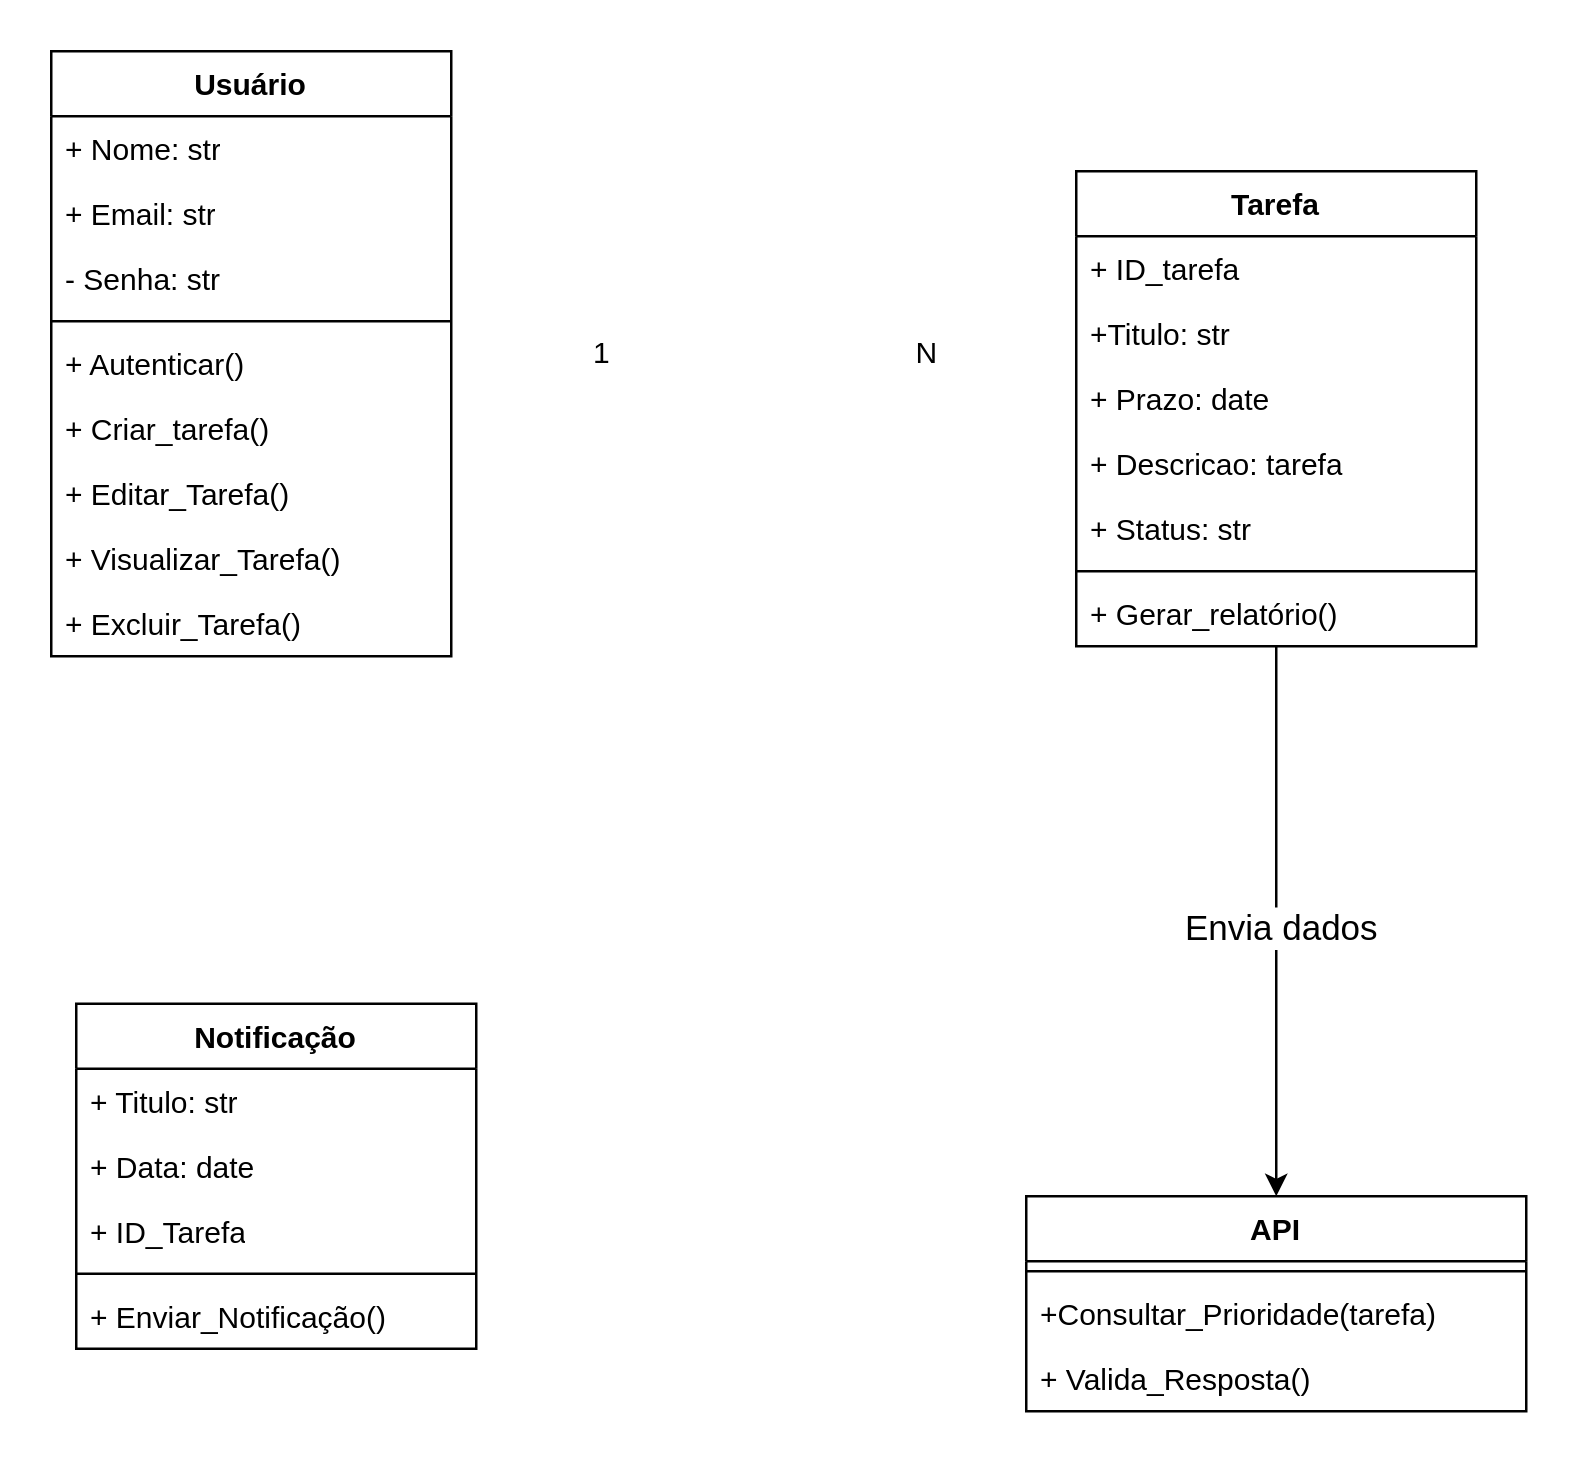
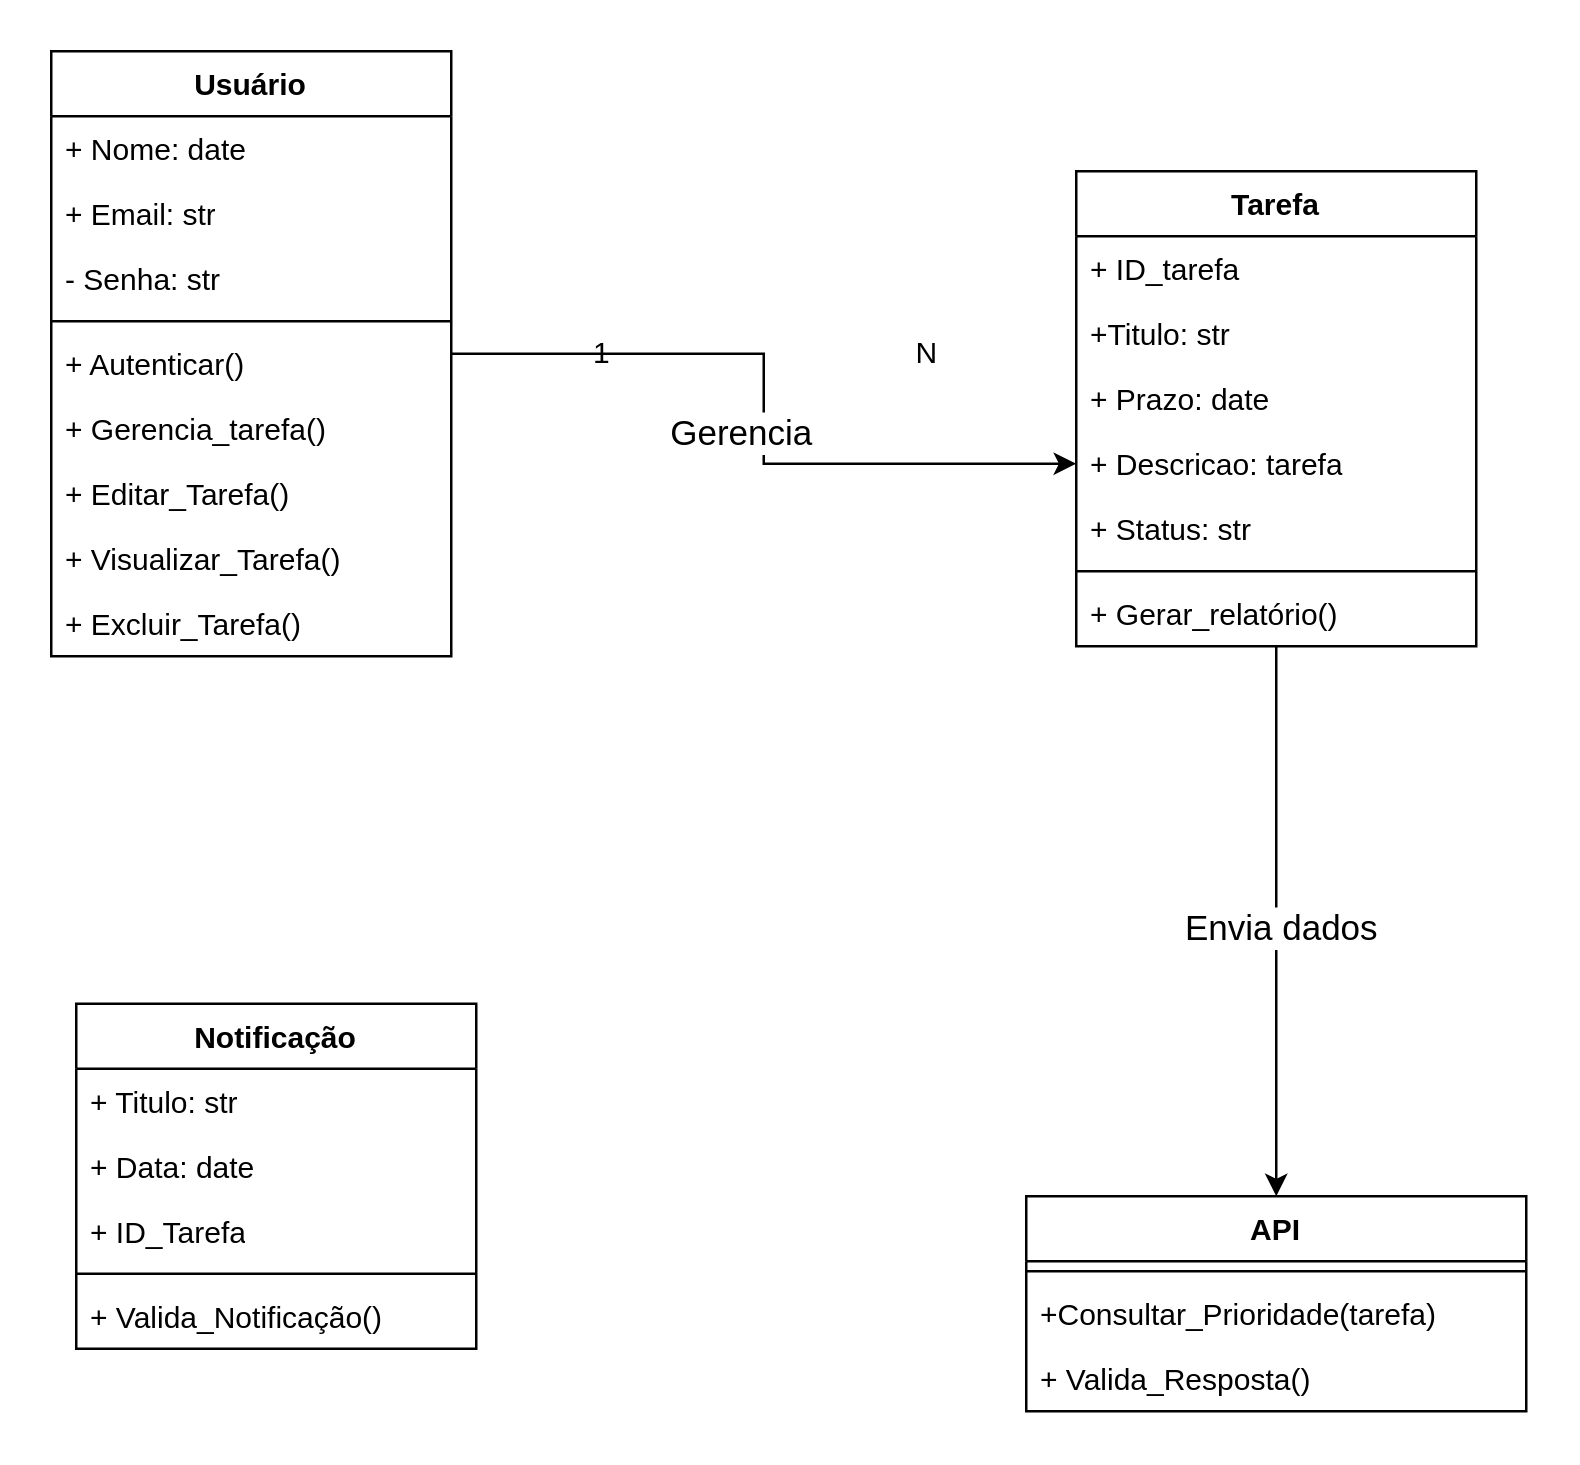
node "+ Nome: str": label "+ Nome: str" -> "+ Nome: date"
edge "Usuário" -> "+ Descricao: tarefa": added, label "Gerencia"
node "+ Criar_tarefa()": label "+ Criar_tarefa()" -> "+ Gerencia_tarefa()"
node "+ Enviar_Notificação()": label "+ Enviar_Notificação()" -> "+ Valida_Notificação()"
